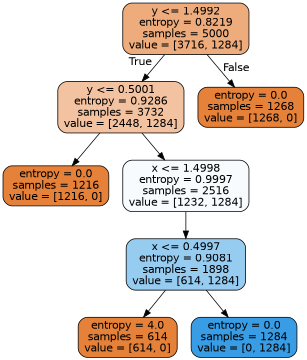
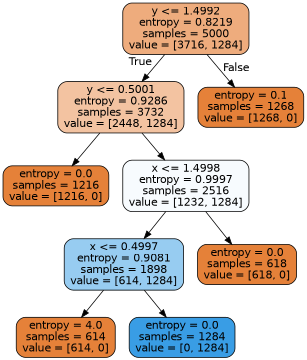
node "entropy = 0.0 samples = 1268 value = [1268, 0]": label "entropy = 0.0 samples = 1268 value = [1268, 0]" -> "entropy = 0.1 samples = 1268 value = [1268, 0]"
node "entropy = 0.0 samples = 618 value = [618, 0]": added
